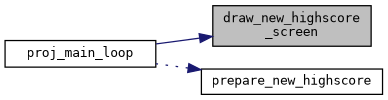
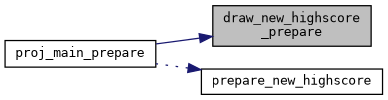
node "draw_new_highscore _screen": label "draw_new_highscore _screen" -> "draw_new_highscore _prepare"
node "proj_main_loop": label "proj_main_loop" -> "proj_main_prepare"
